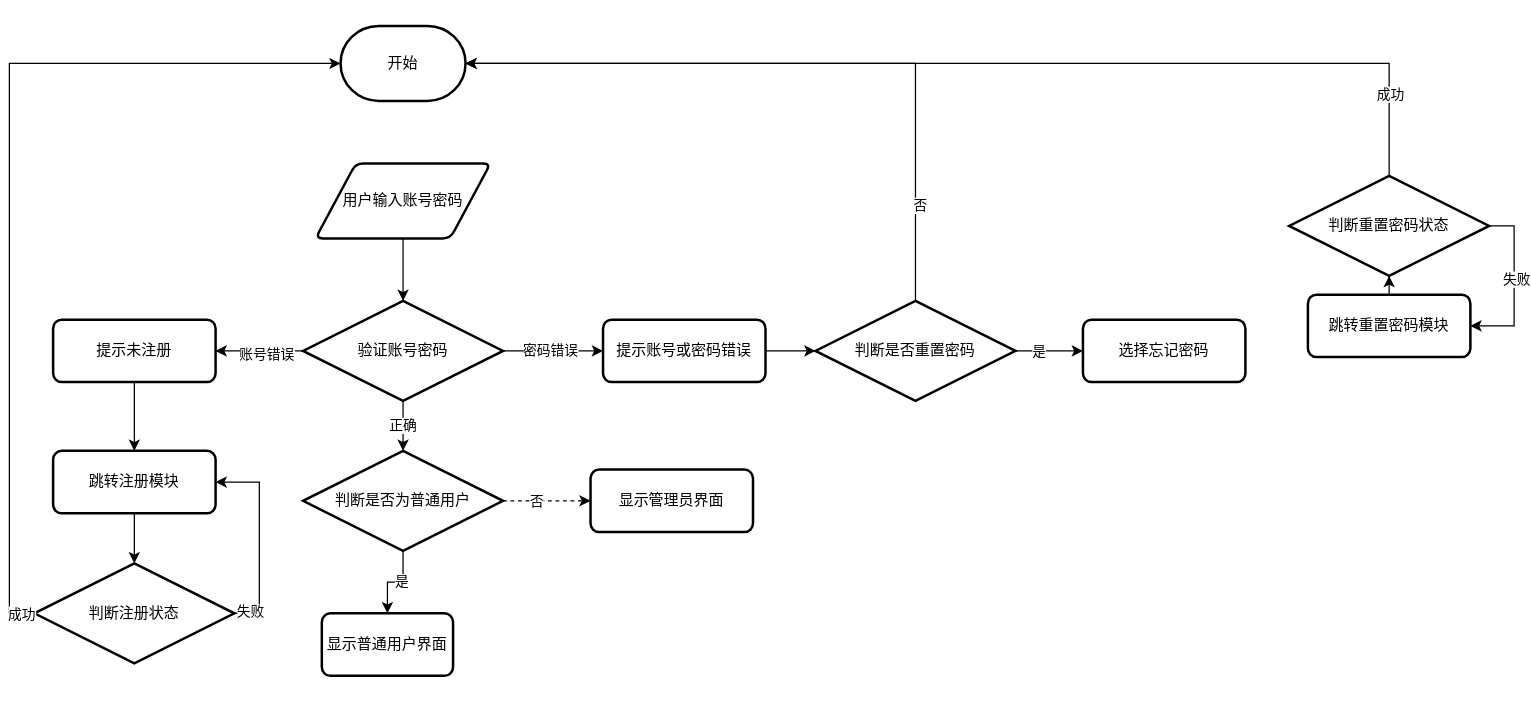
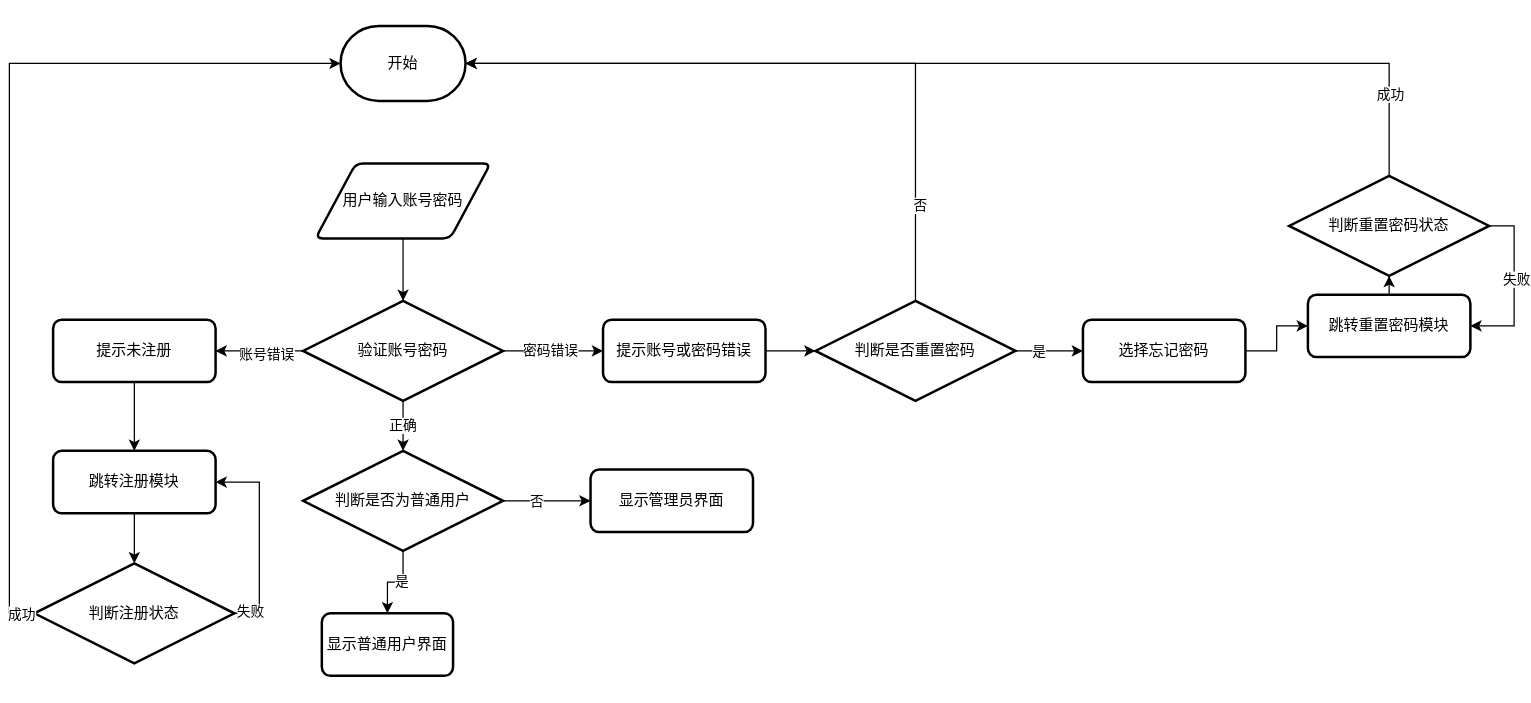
edge "选择忘记密码" -> "跳转重置密码模块": added
edge "判断是否为普通用户" -> "显示管理员界面": style dashed -> solid
